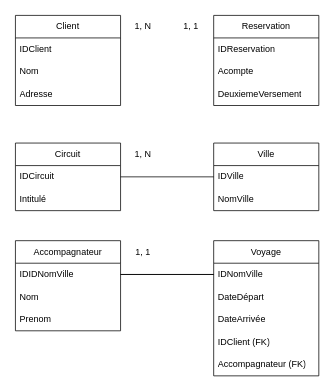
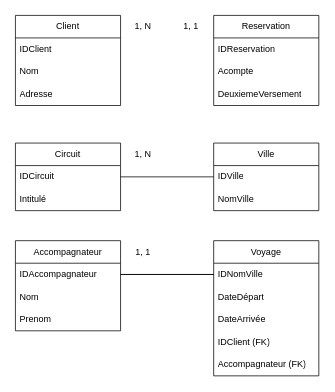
node "IDIDNomVille": label "IDIDNomVille" -> "IDAccompagnateur"
